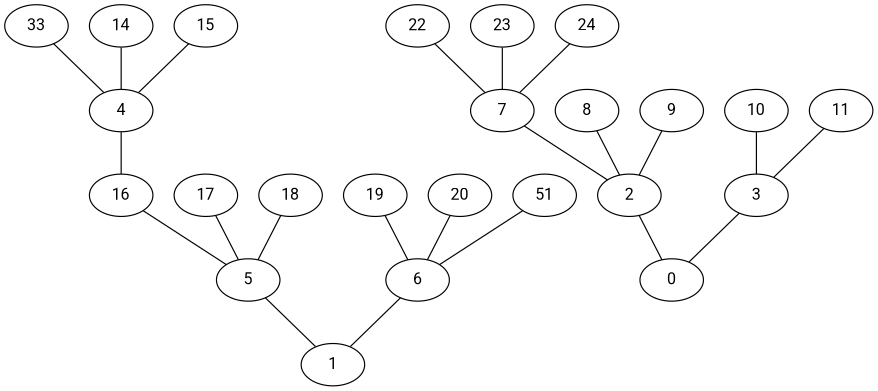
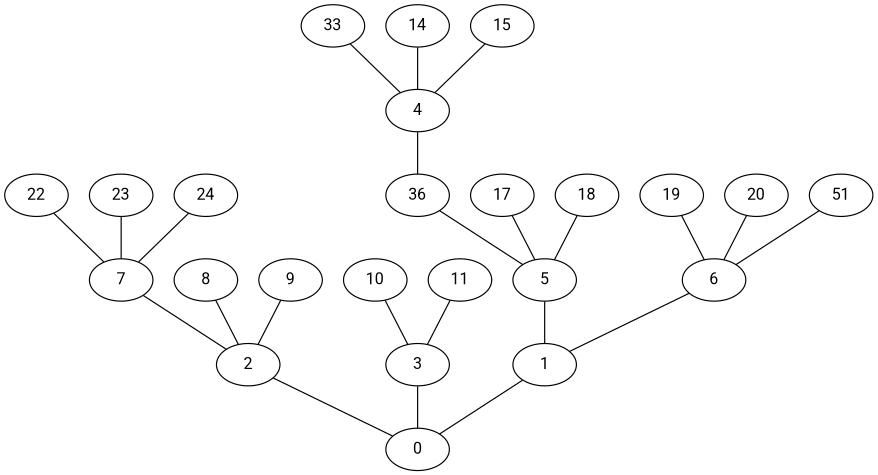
node "16": label "16" -> "36"
edge "1" -- "0": added
